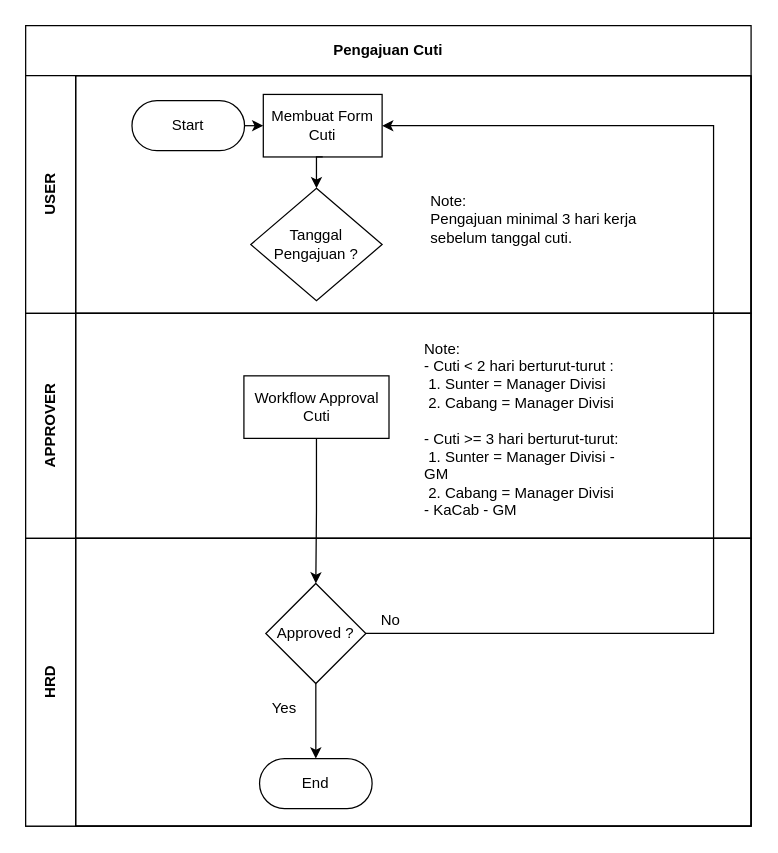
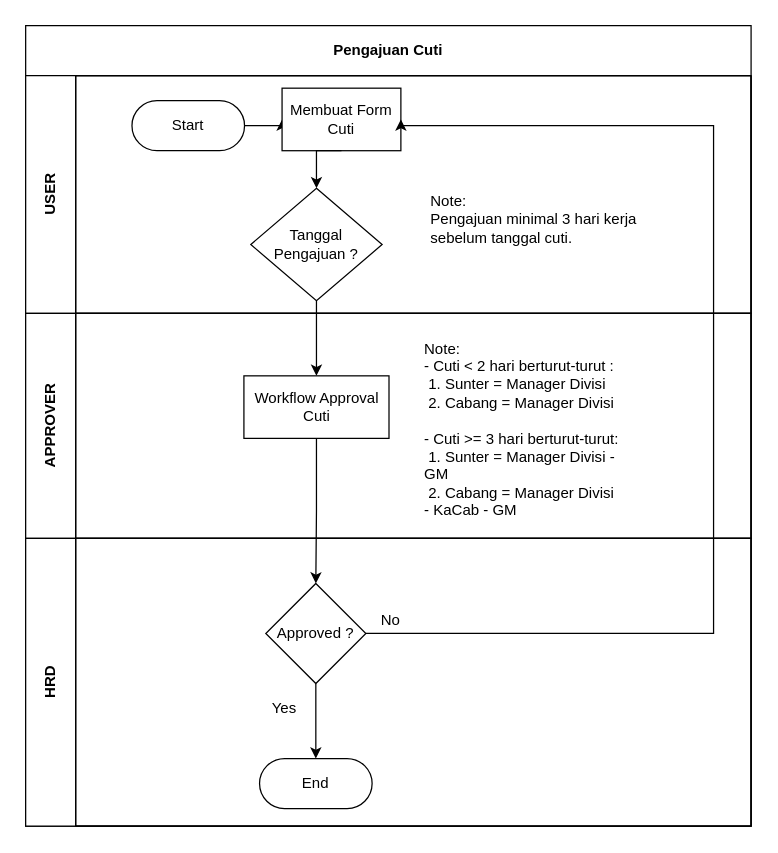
node "Membuat Form Cuti": moved (323, 126) -> (341, 119)
edge "Tanggal Pengajuan ?" -> "Workflow Approval Cuti": added
